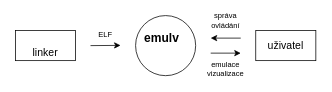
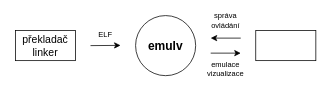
node "emulv": moved (162, 38) -> (165, 45)
node "překladač": added
node "uživatel": removed
